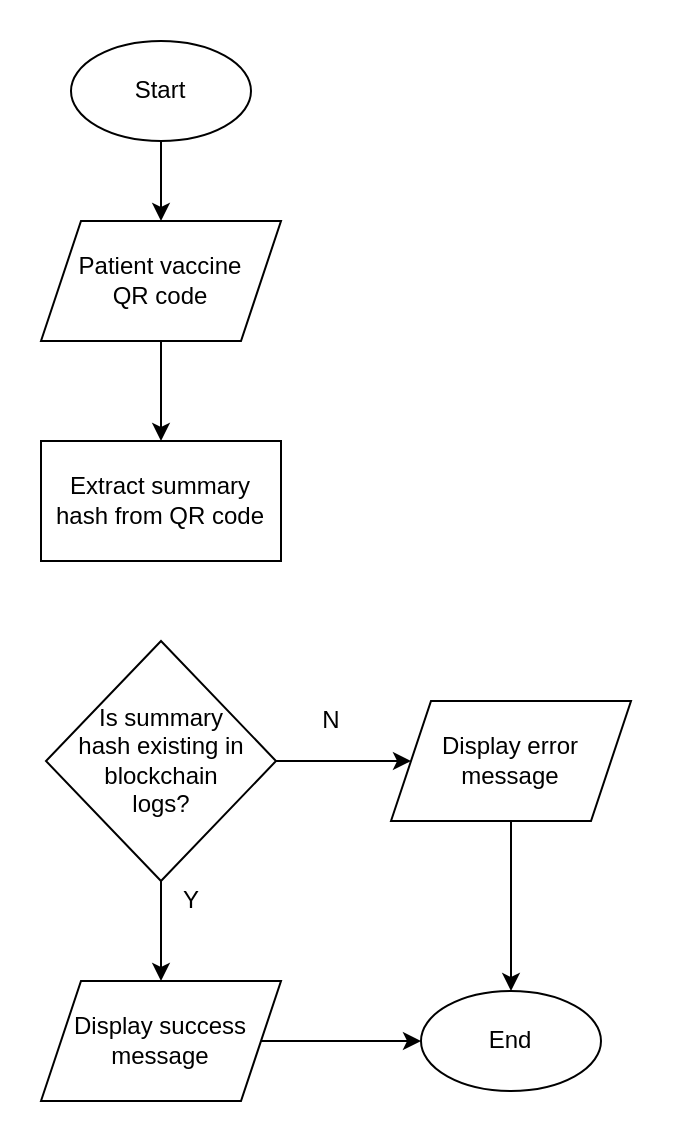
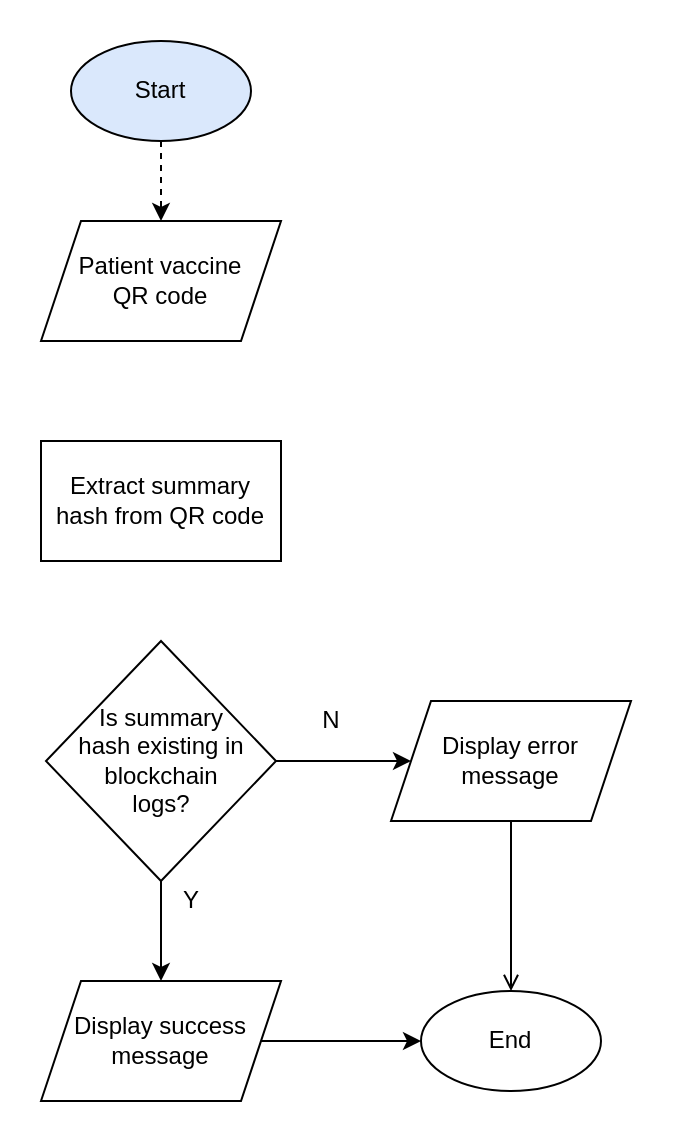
node "Start": fillcolor #ffffff -> #dae8fc
edge "Start" -> "Patient vaccine QR code": style solid -> dashed
edge "Patient vaccine QR code" -> "Extract summary hash from QR code": removed
edge "Display error message" -> "End": arrowhead classic -> open
